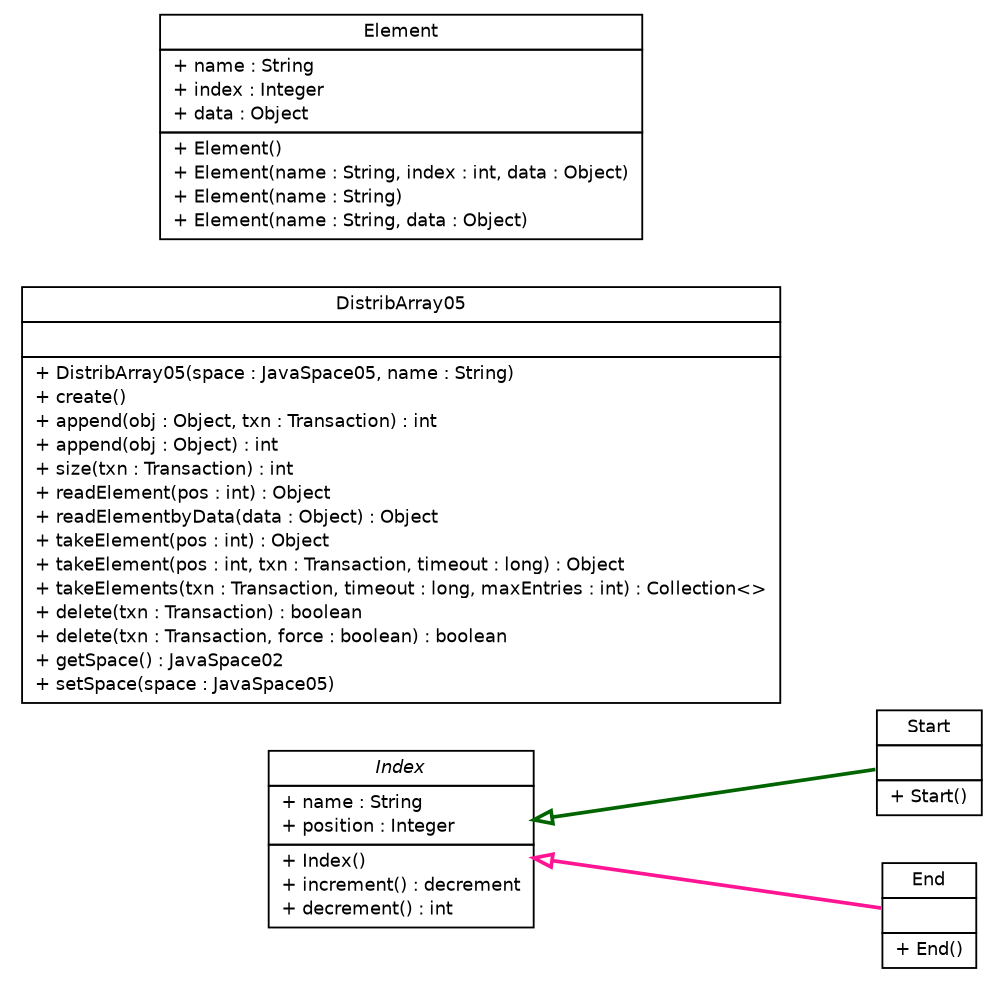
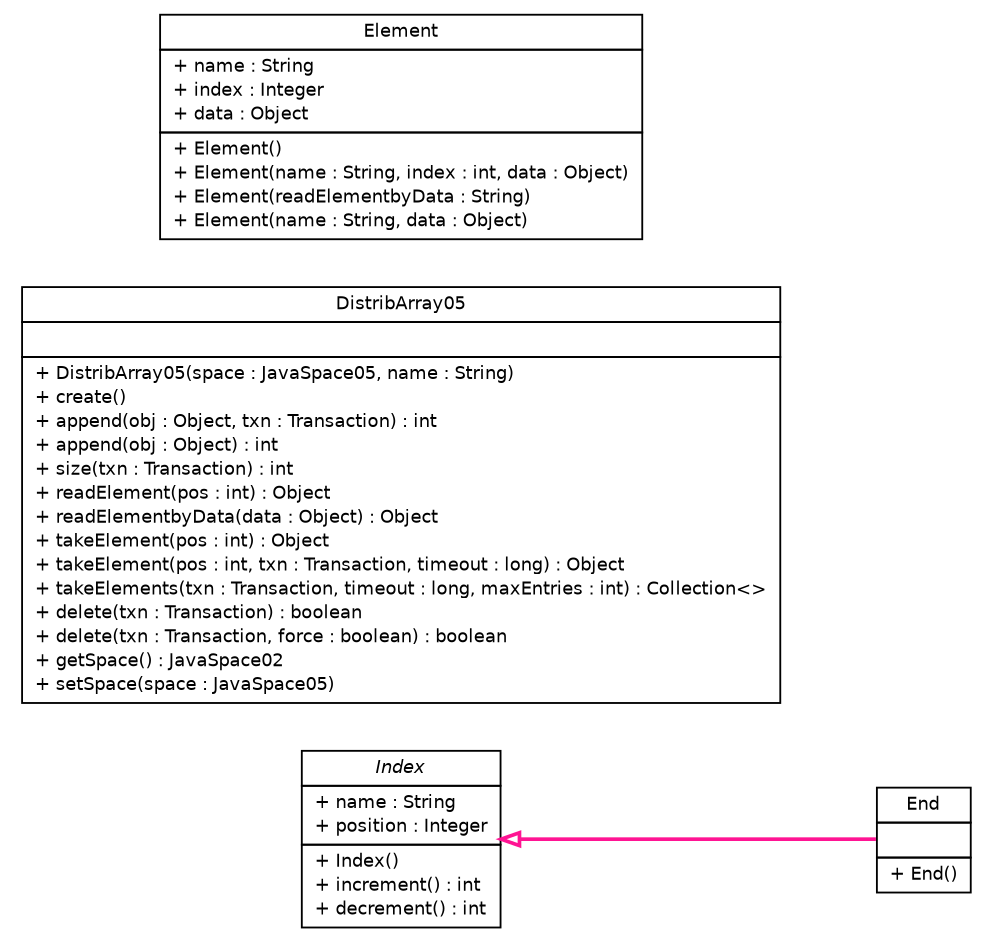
node "Element": text "+ Element(name : String)" -> "+ Element(readElementbyData : String)"
node "Start": removed
node "Index": text "+ increment() : decrement" -> "+ increment() : int"
